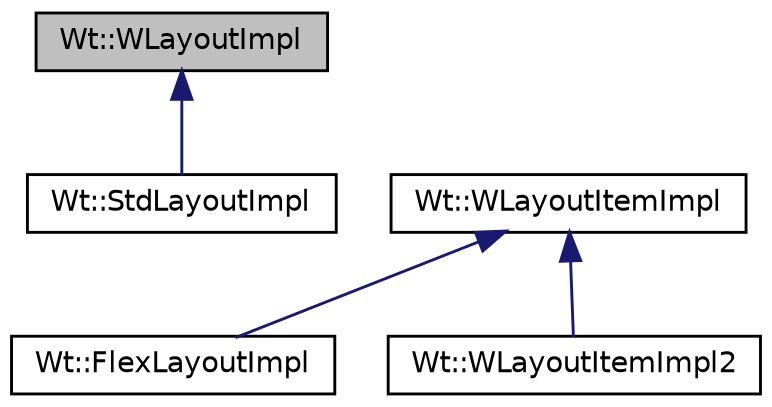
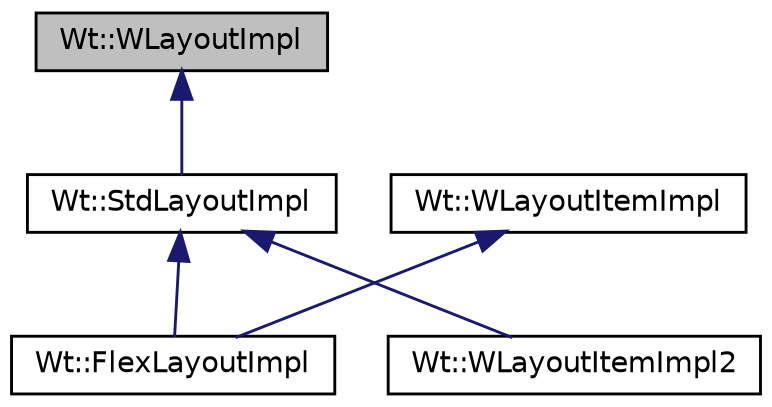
edge "Wt::FlexLayoutImpl" -> "Wt::StdLayoutImpl": added
edge "Wt::WLayoutItemImpl2" -> "Wt::WLayoutItemImpl": now "Wt::WLayoutItemImpl2" -> "Wt::StdLayoutImpl"
